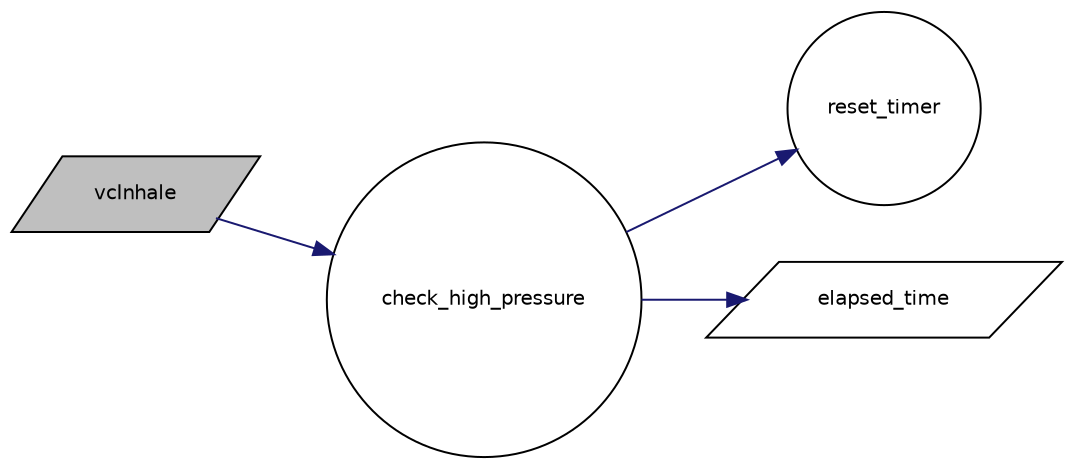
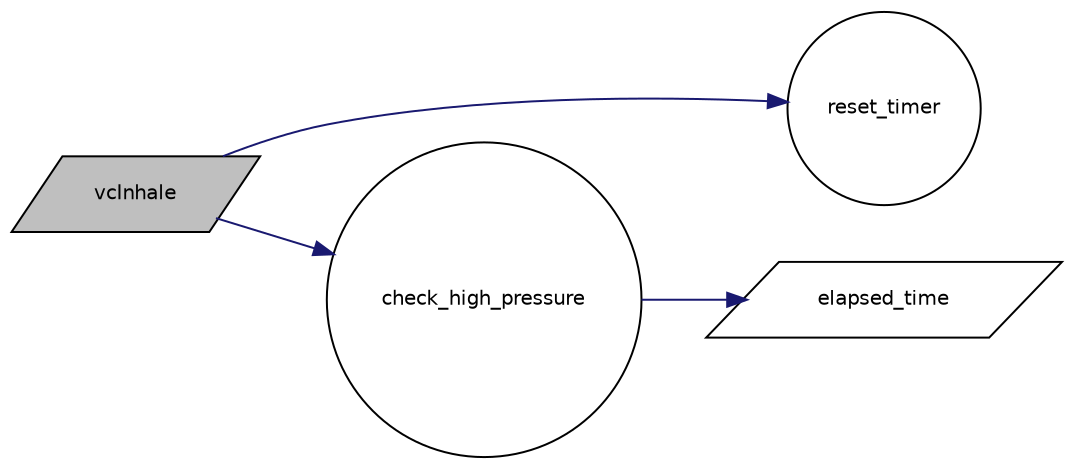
edge "check_high_pressure" -> "reset_timer": now "vcInhale" -> "reset_timer"
